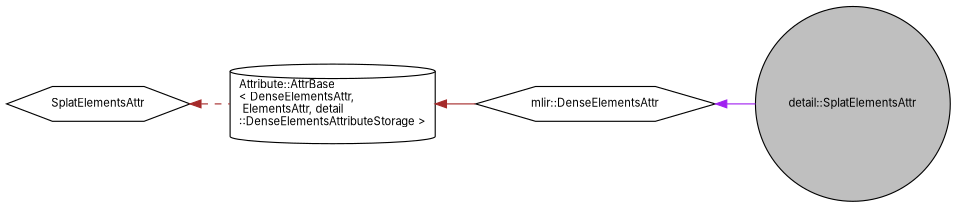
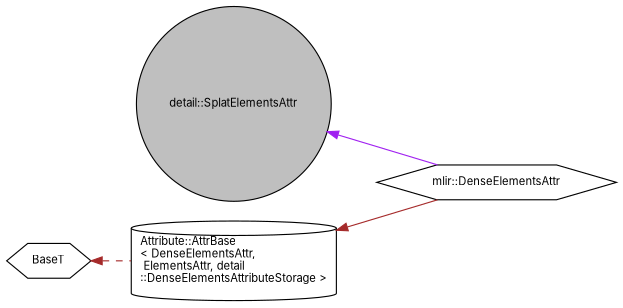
node "SplatElementsAttr": label "SplatElementsAttr" -> "BaseT"
edge "detail::SplatElementsAttr" -> "mlir::DenseElementsAttr": reversed
